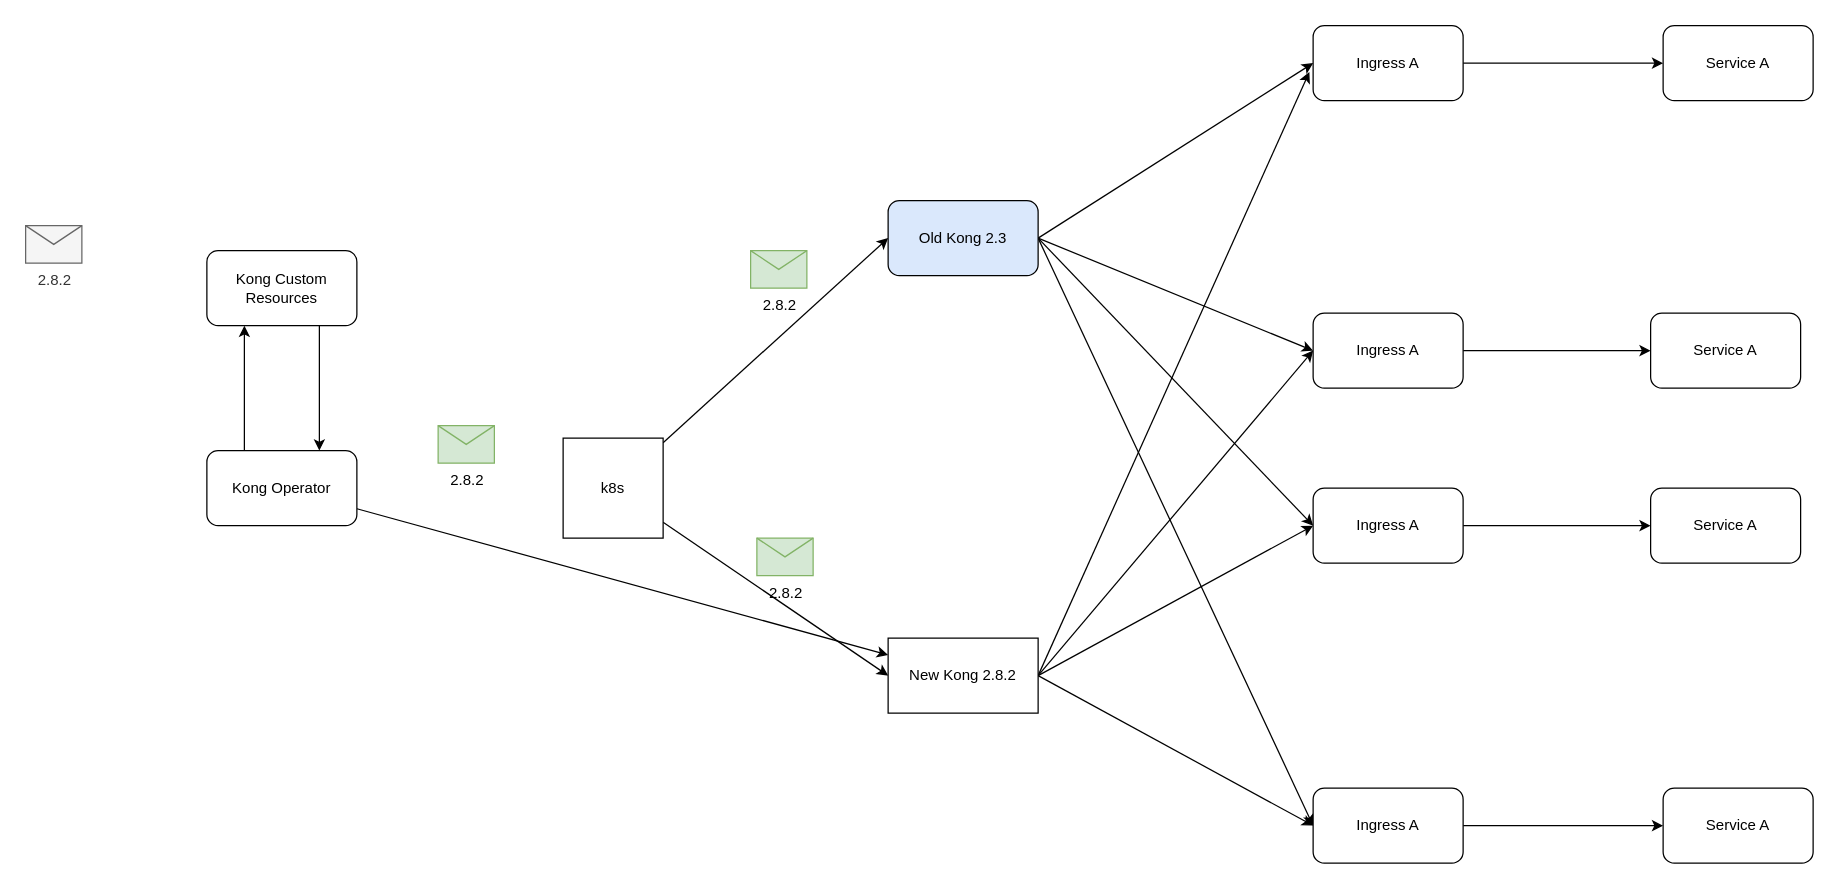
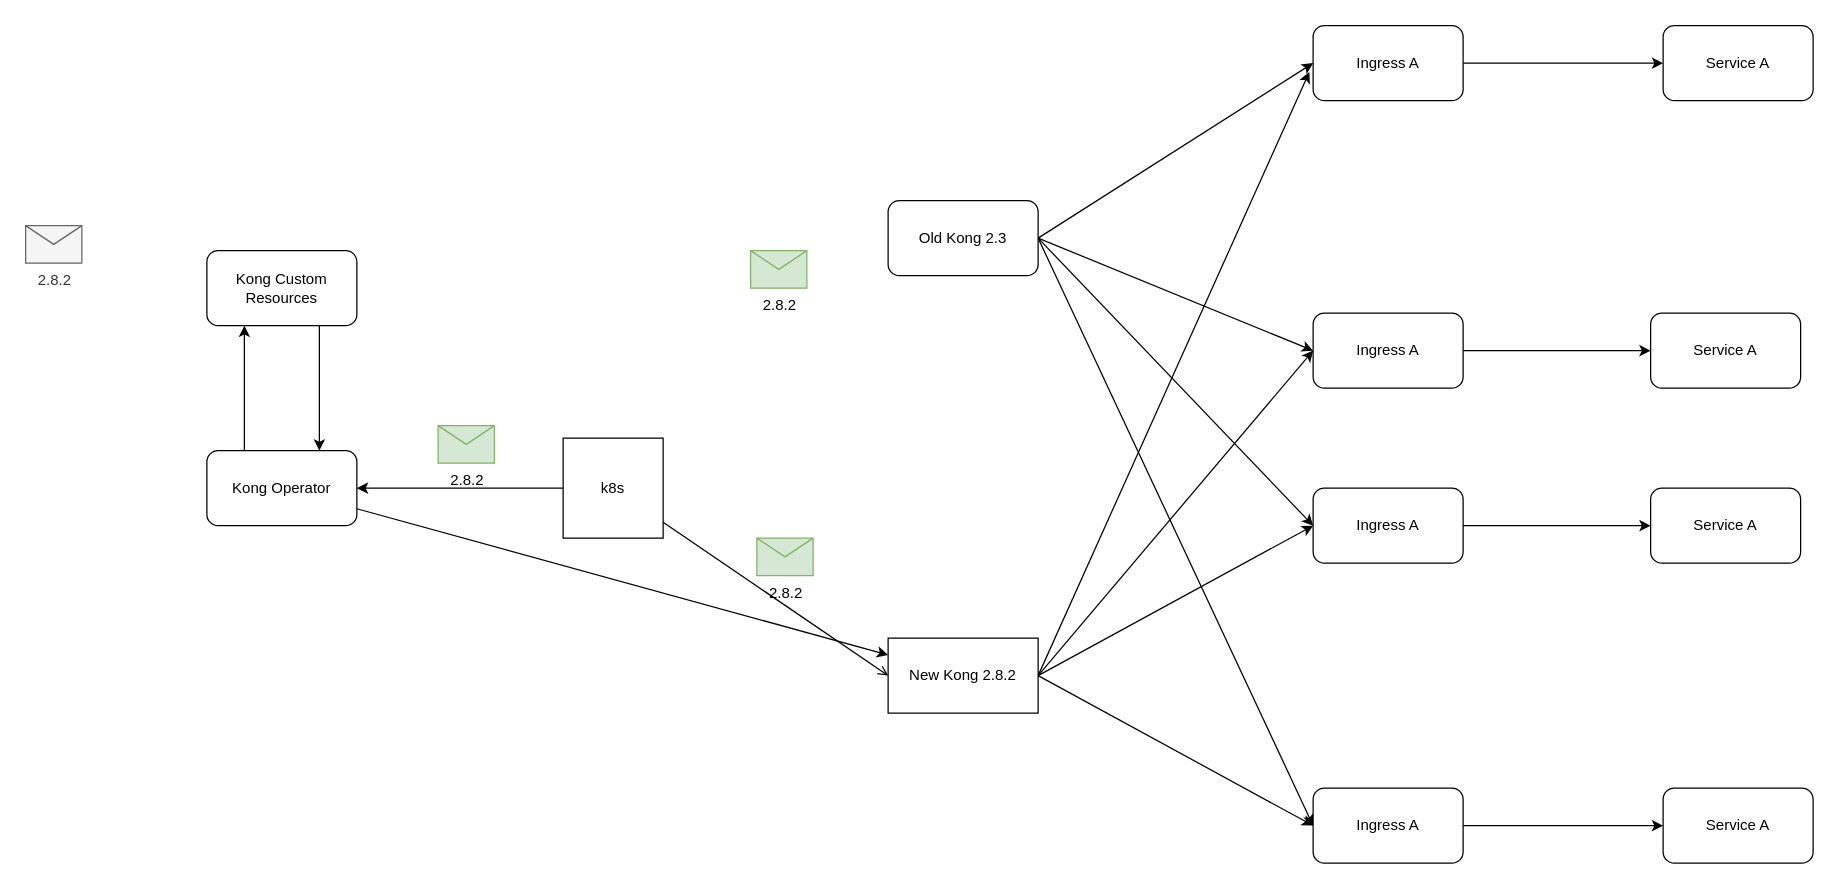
node "Old Kong 2.3": fillcolor #dae8fc -> #ffffff
edge "k8s" -> "Old Kong 2.3": now "k8s" -> "Kong Operator"
edge "k8s" -> "New Kong 2.8.2": arrowhead classic -> open
